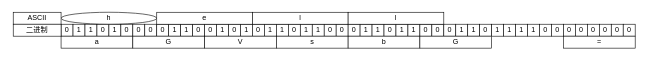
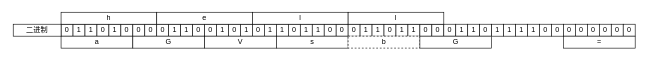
node "ASCII": removed
node "h": shape ellipse -> rectangle
node "b": style solid -> dashed
